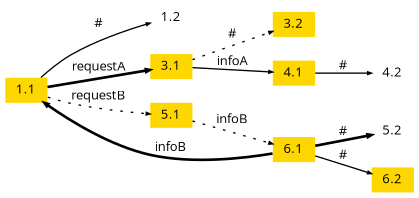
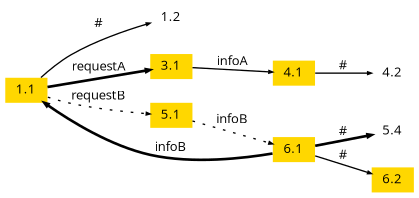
node "3.2": removed
node "5.2": label "5.2" -> "5.4"
